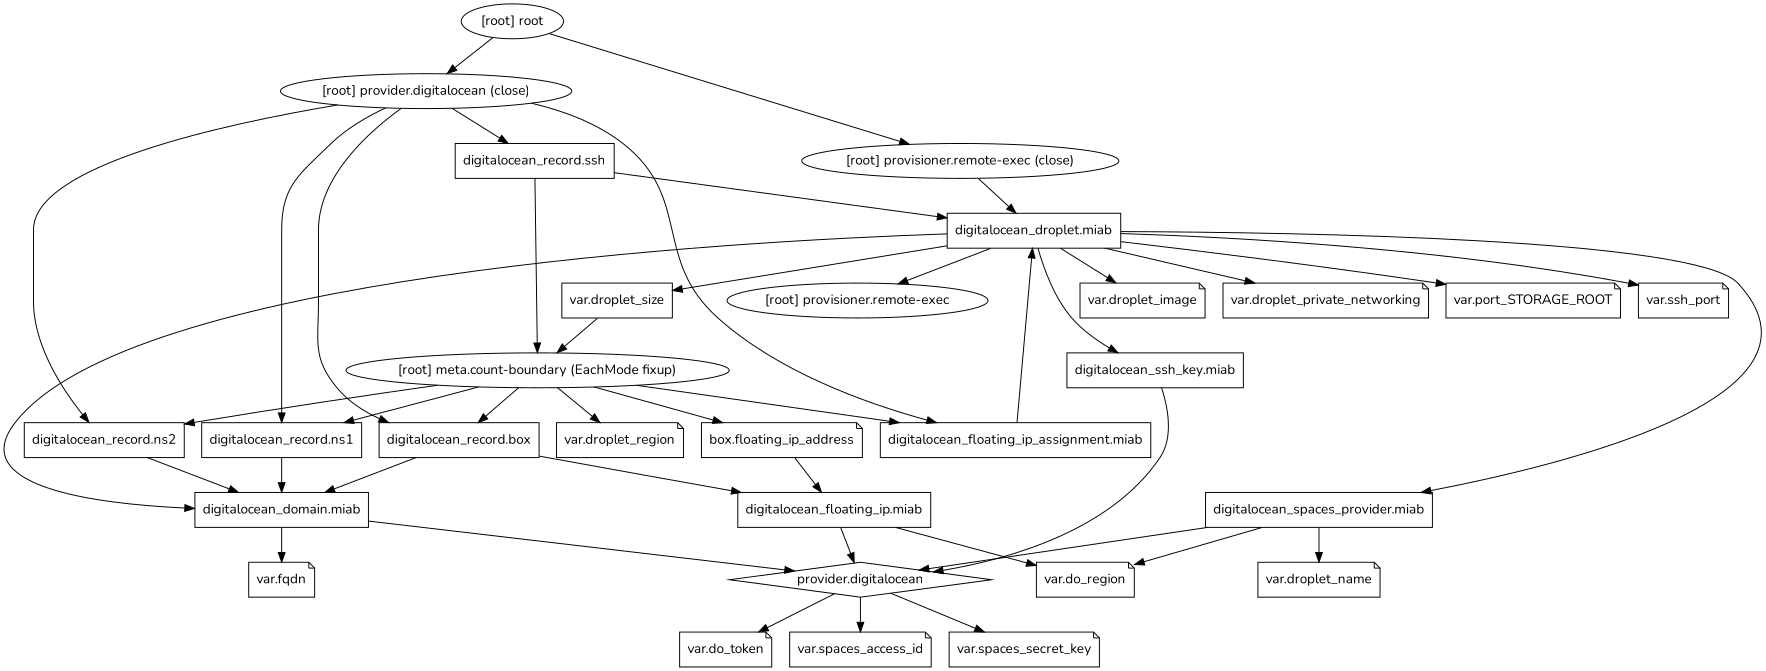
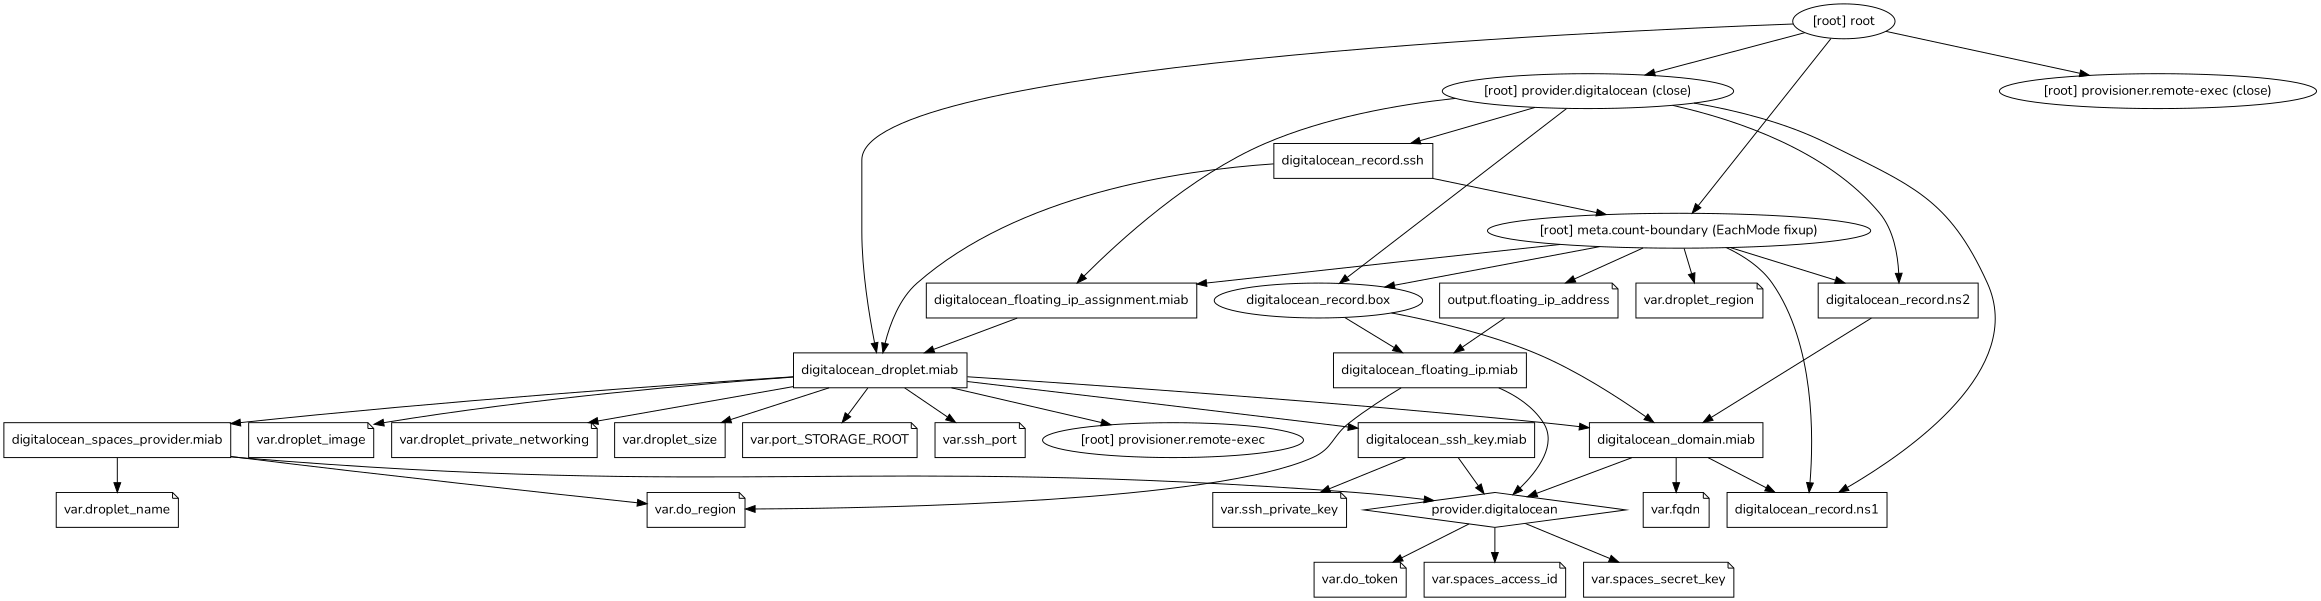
edge "[root] provisioner.remote-exec (close)" -> "digitalocean_droplet.miab": now "[root] root" -> "digitalocean_droplet.miab"
edge "var.droplet_size" -> "[root] meta.count-boundary (EachMode fixup)": now "[root] root" -> "[root] meta.count-boundary (EachMode fixup)"
node "digitalocean_record.box": shape box -> ellipse
node "box.floating_ip_address": label "box.floating_ip_address" -> "output.floating_ip_address"
edge "digitalocean_record.ns1" -> "digitalocean_domain.miab": reversed
node "var.ssh_private_key": added
